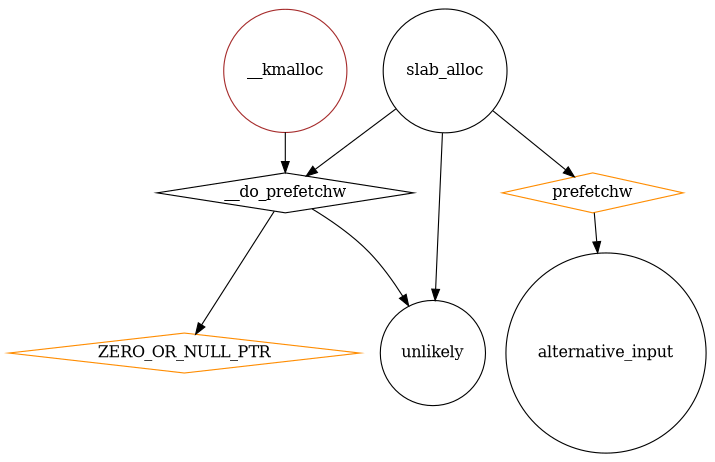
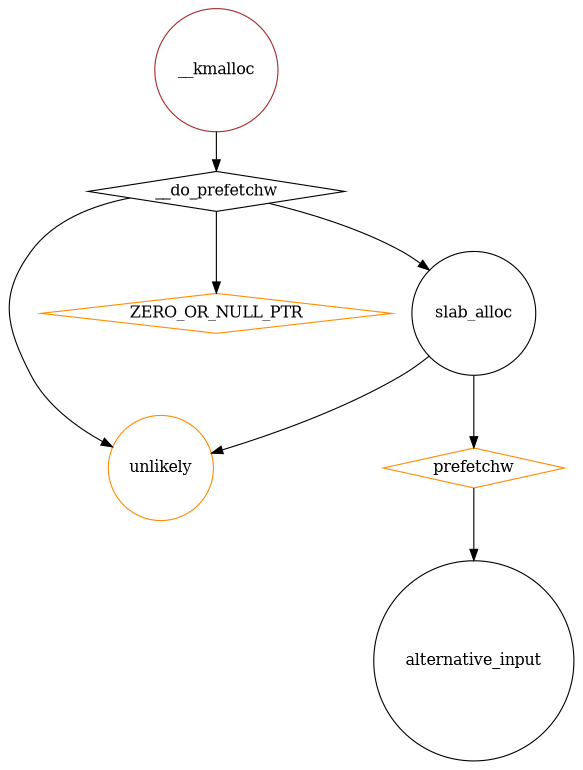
edge "slab_alloc" -> "__do_prefetchw": reversed
node "unlikely": color black -> darkorange
